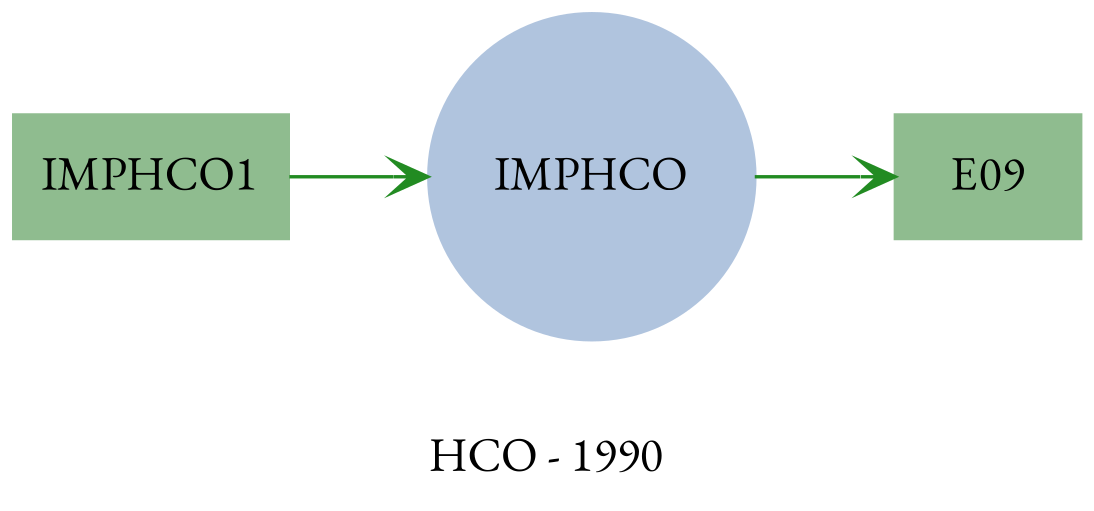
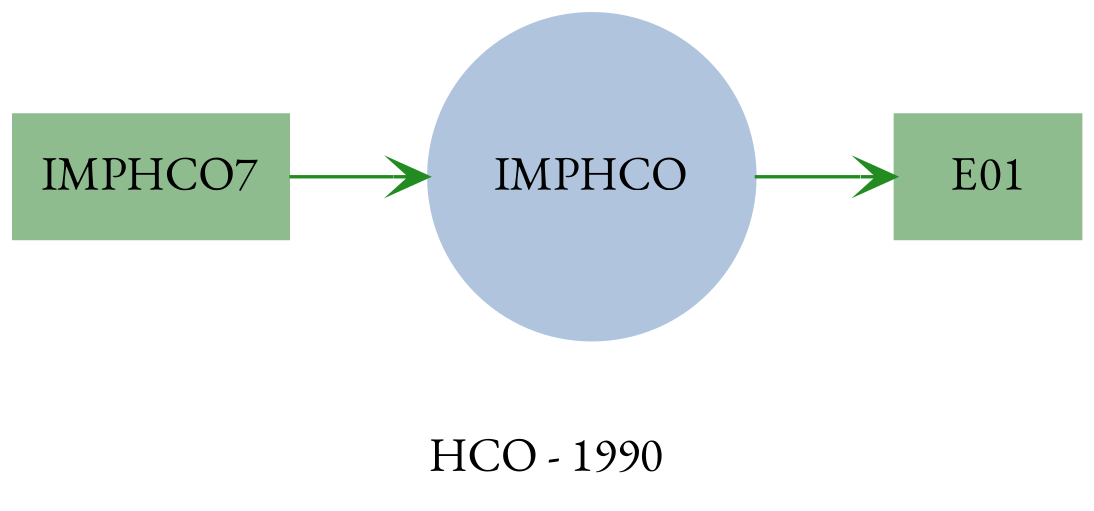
node "IMPHCO1": label "IMPHCO1" -> "IMPHCO7"
node "E09": label "E09" -> "E01"
